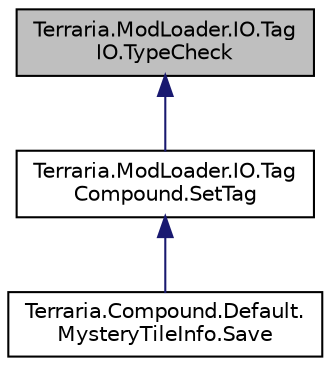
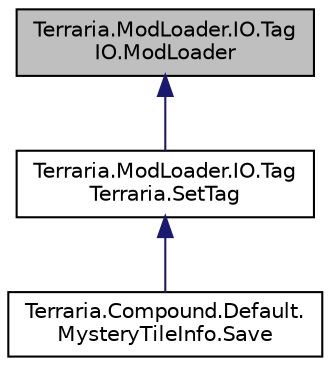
node "Terraria.ModLoader.IO.Tag IO.TypeCheck": label "Terraria.ModLoader.IO.Tag IO.TypeCheck" -> "Terraria.ModLoader.IO.Tag IO.ModLoader"
node "Terraria.ModLoader.IO.Tag Compound.SetTag": label "Terraria.ModLoader.IO.Tag Compound.SetTag" -> "Terraria.ModLoader.IO.Tag Terraria.SetTag"
